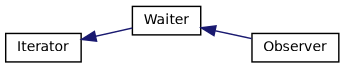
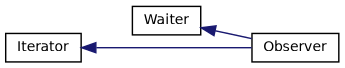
edge "Waiter" -> "Iterator": now "Observer" -> "Iterator"
